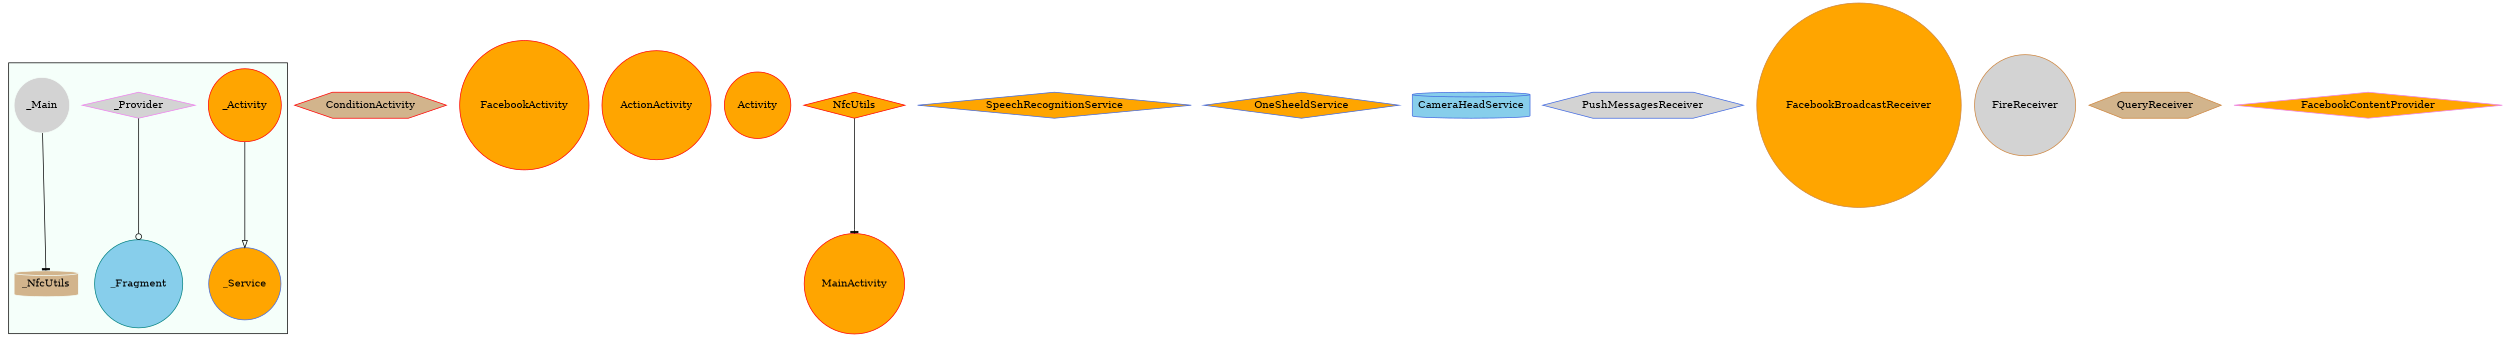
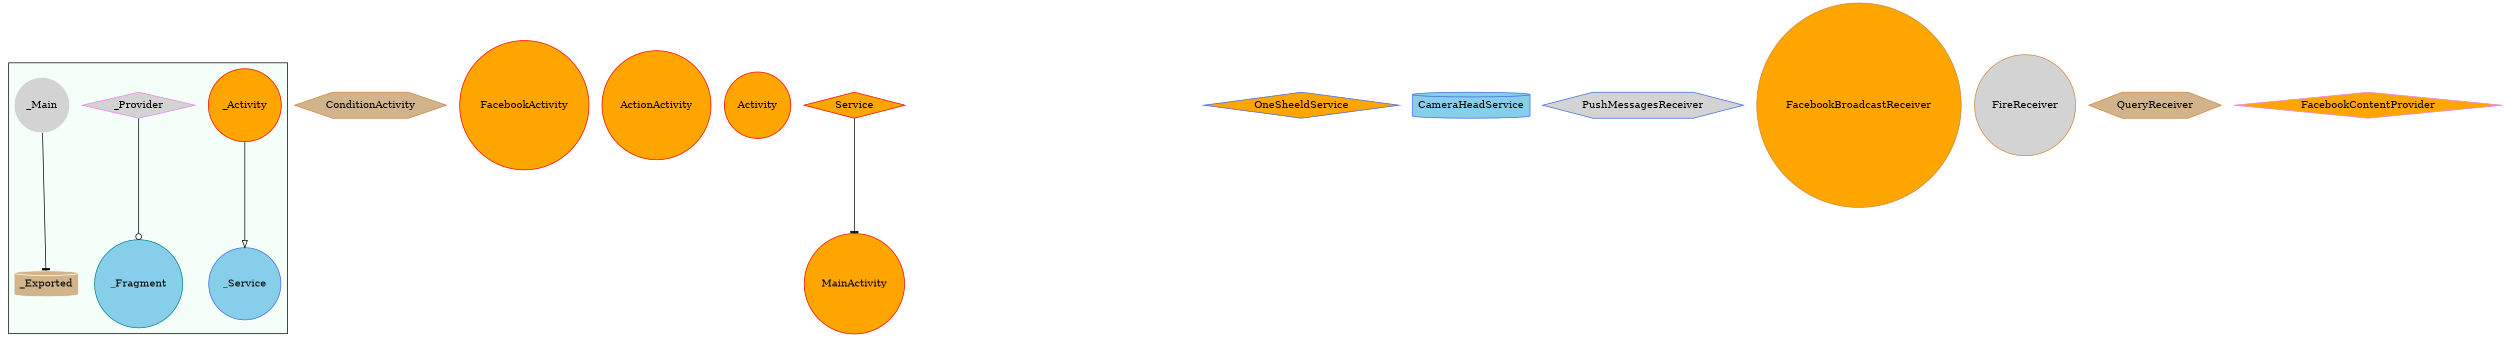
node "ConditionActivity": color red -> peru
node "NfcUtils": label "NfcUtils" -> "Service"
node "SpeechRecognitionService": removed
node "_NfcUtils": label "_NfcUtils" -> "_Exported"
node "_Service": fillcolor orange -> skyblue
